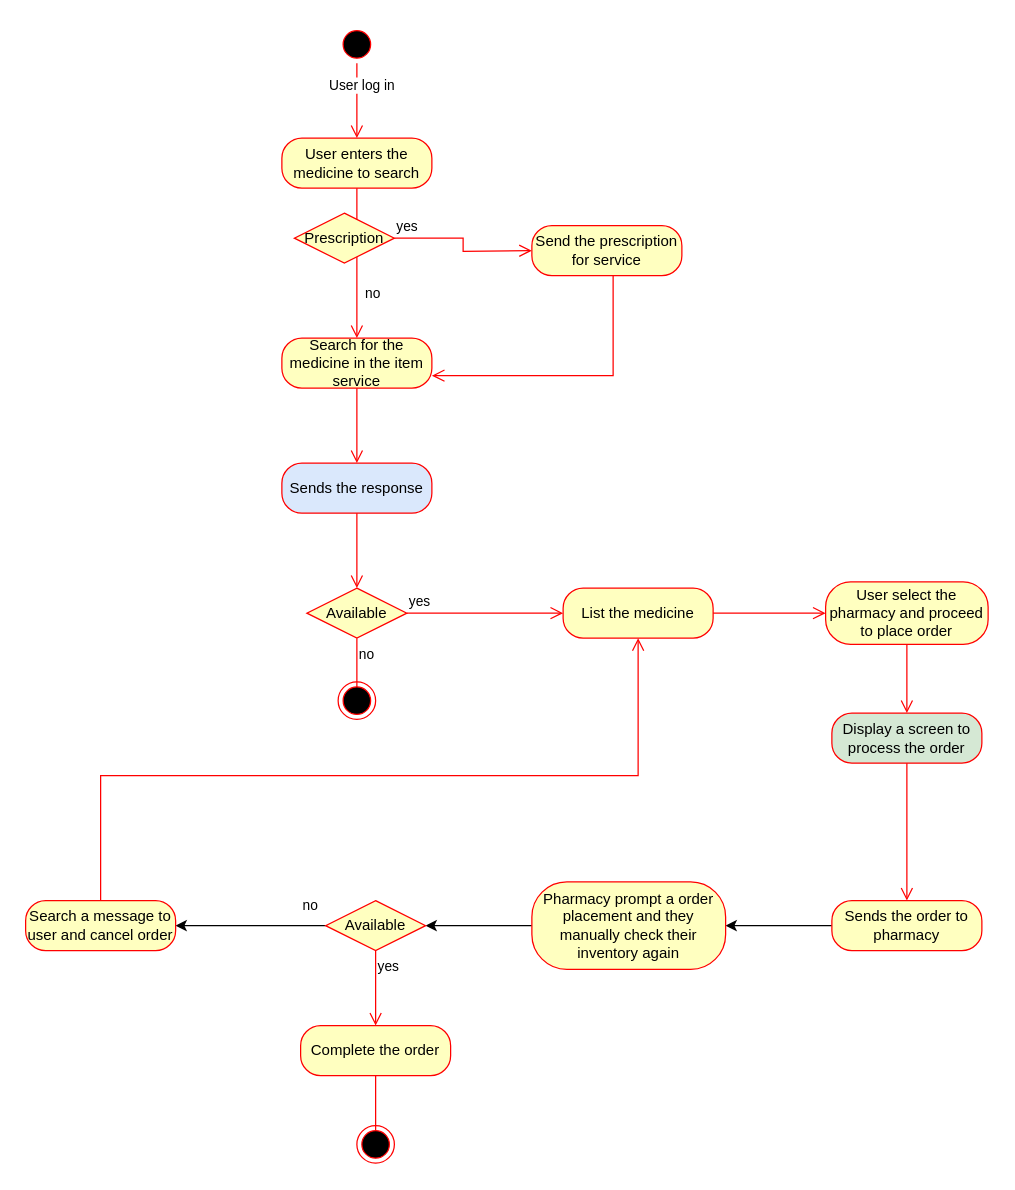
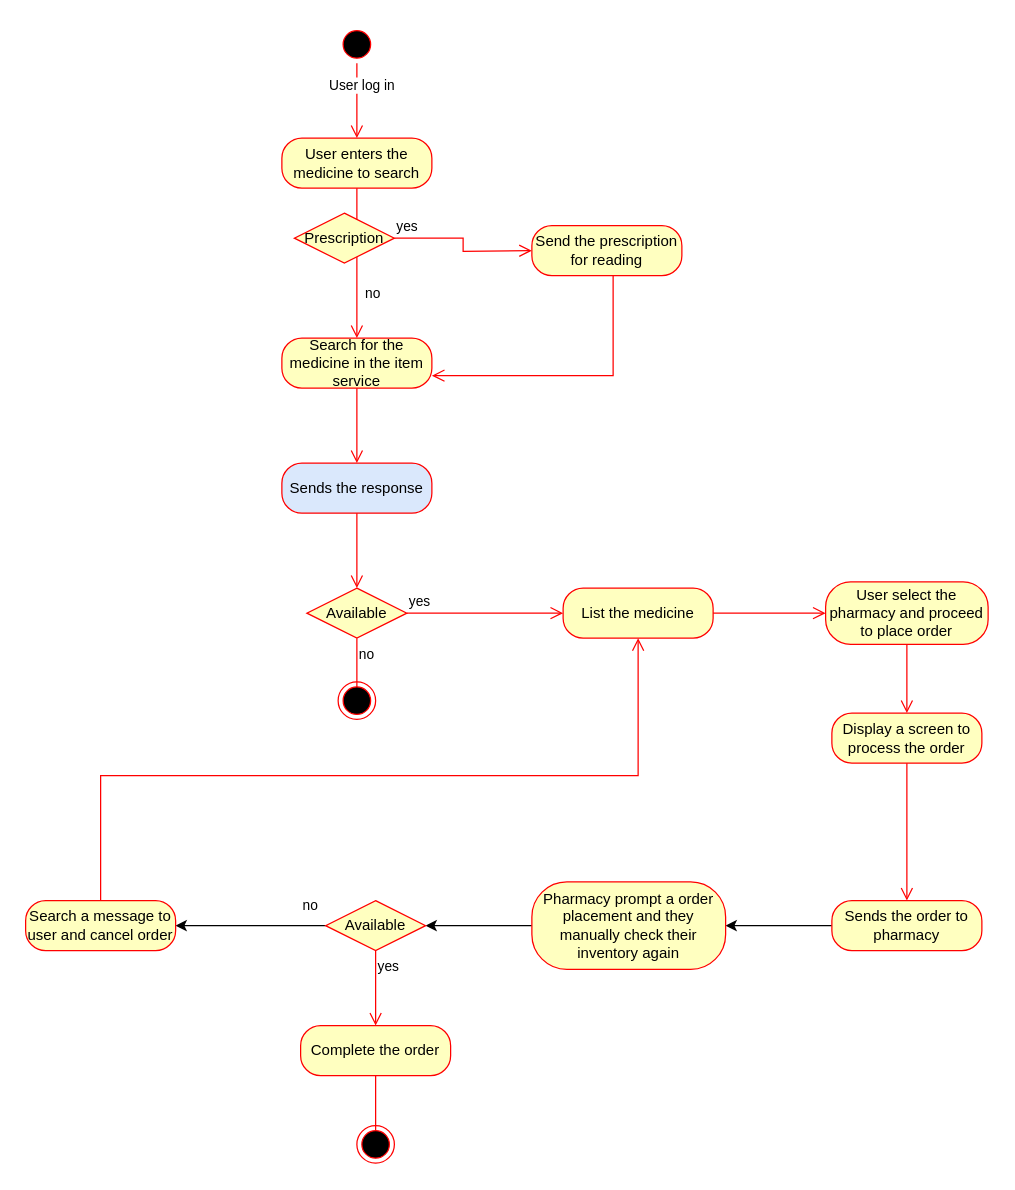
node "Send the prescription for service": label "Send the prescription for service" -> "Send the prescription for reading"
node "Display a screen to process the order": fillcolor #d5e8d4 -> #ffffc0
